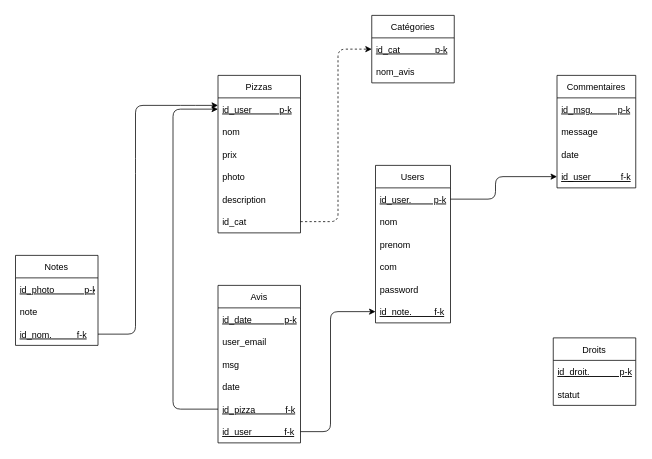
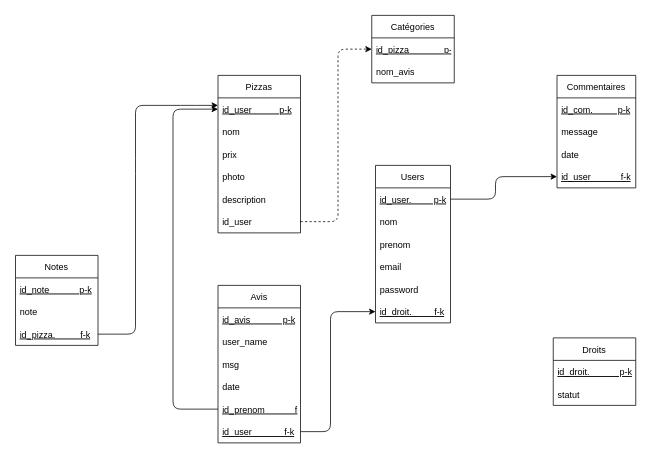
node "id_cat p-k": label "id_cat p-k" -> "id_pizza p-k"
node "id_msg. p-k": label "id_msg. p-k" -> "id_com. p-k"
node "id_cat": label "id_cat" -> "id_user"
node "com": label "com" -> "email"
node "id_photo p-k": label "id_photo p-k" -> "id_note p-k"
node "id_note. f-k": label "id_note. f-k" -> "id_droit. f-k"
node "id_date p-k": label "id_date p-k" -> "id_avis p-k"
node "id_nom. f-k": label "id_nom. f-k" -> "id_pizza. f-k"
node "user_email": label "user_email" -> "user_name"
node "id_pizza f-k": label "id_pizza f-k" -> "id_prenom f-k"
